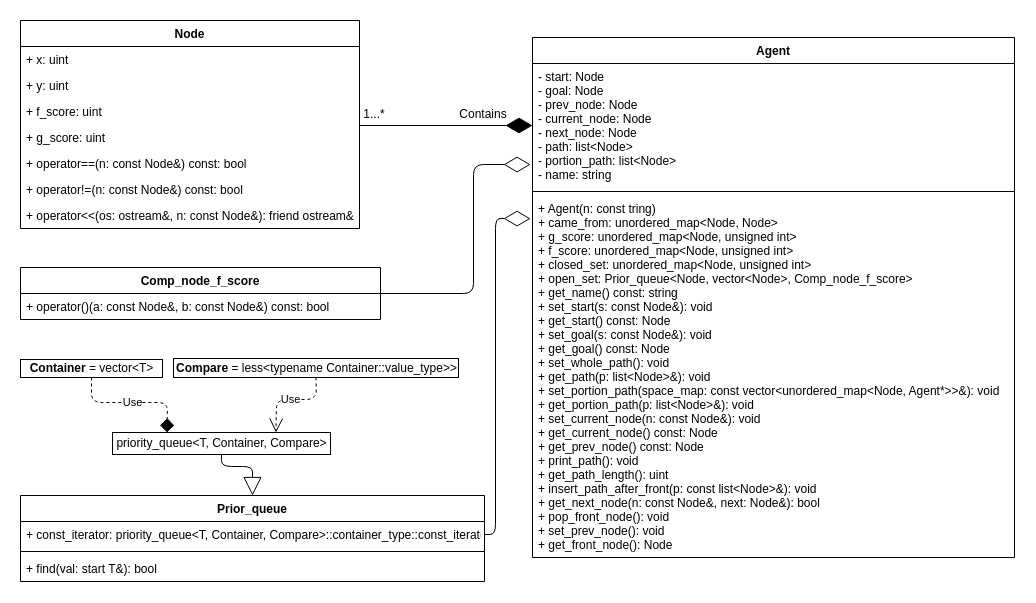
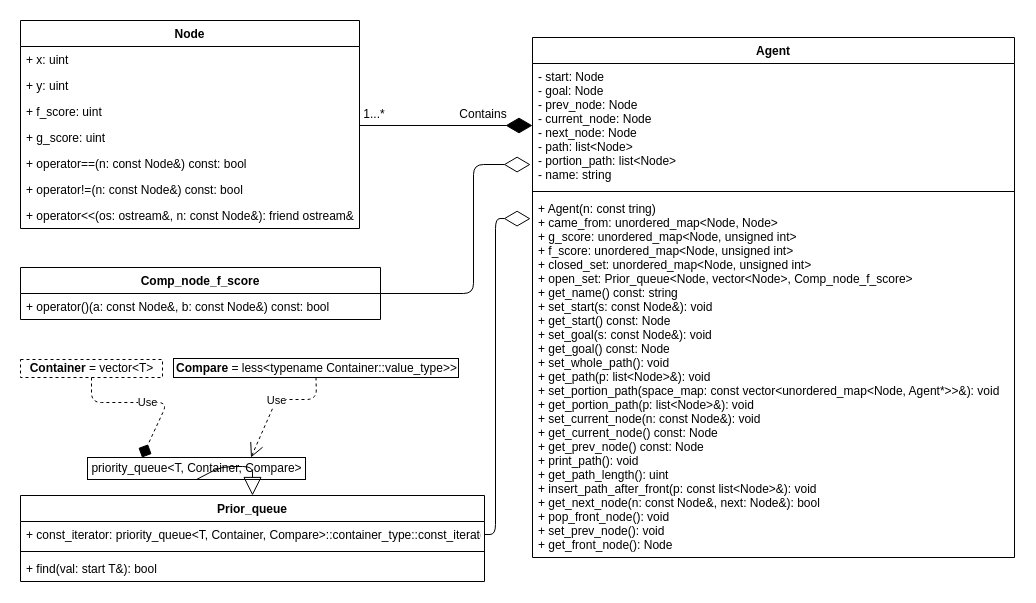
node "Container = vector<T>": style solid -> dashed
node "priority_queue<T, Container, Compare>": moved (222, 444) -> (197, 469)
